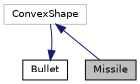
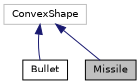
edge "ConvexShape" -> "Bullet": reversed
